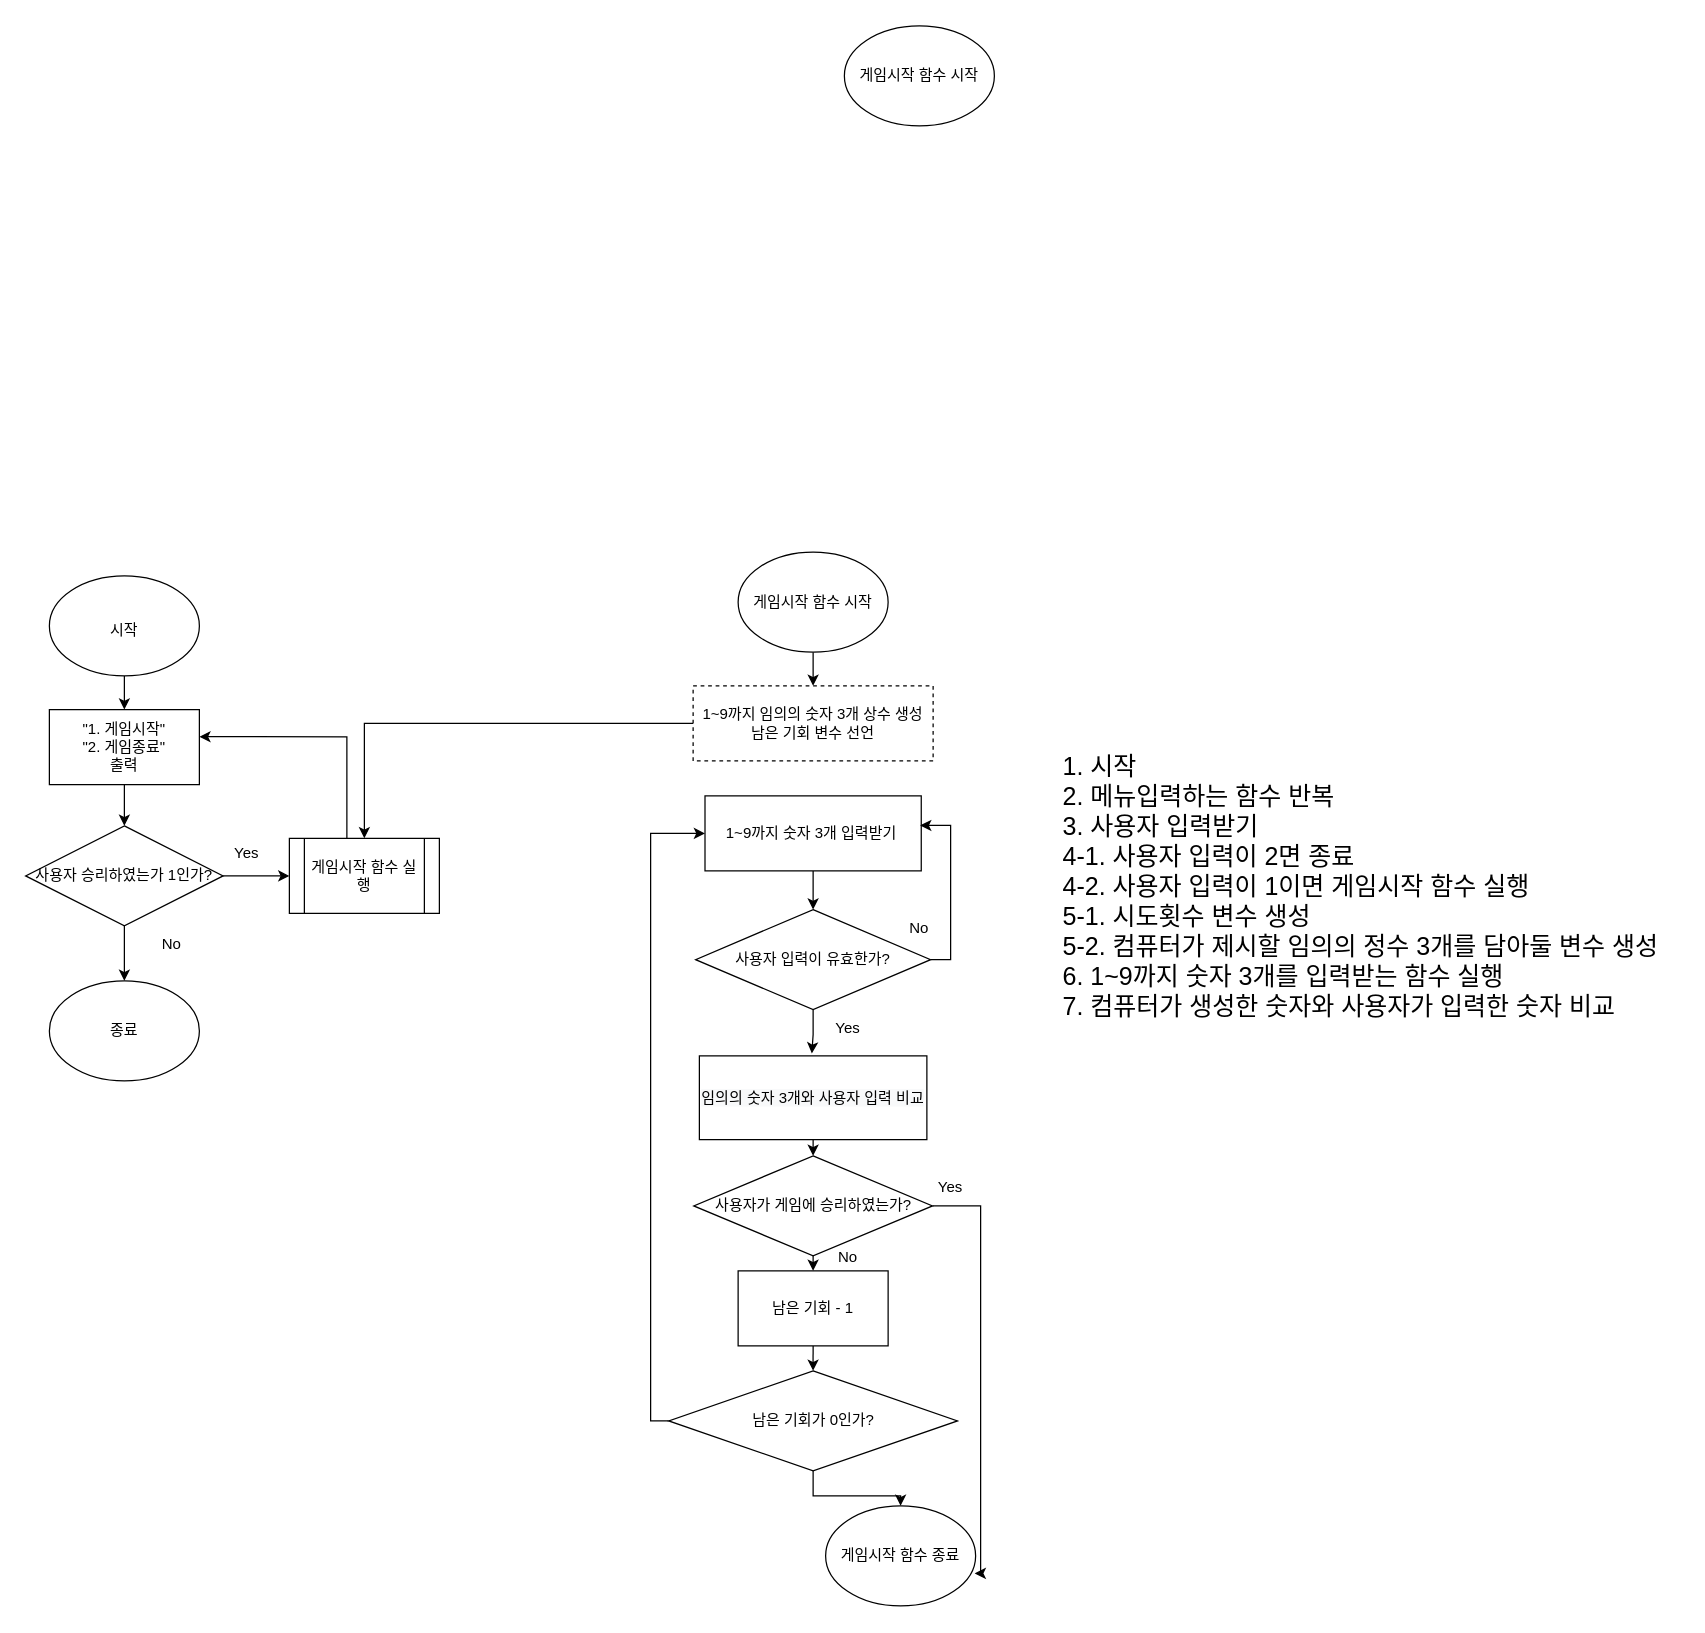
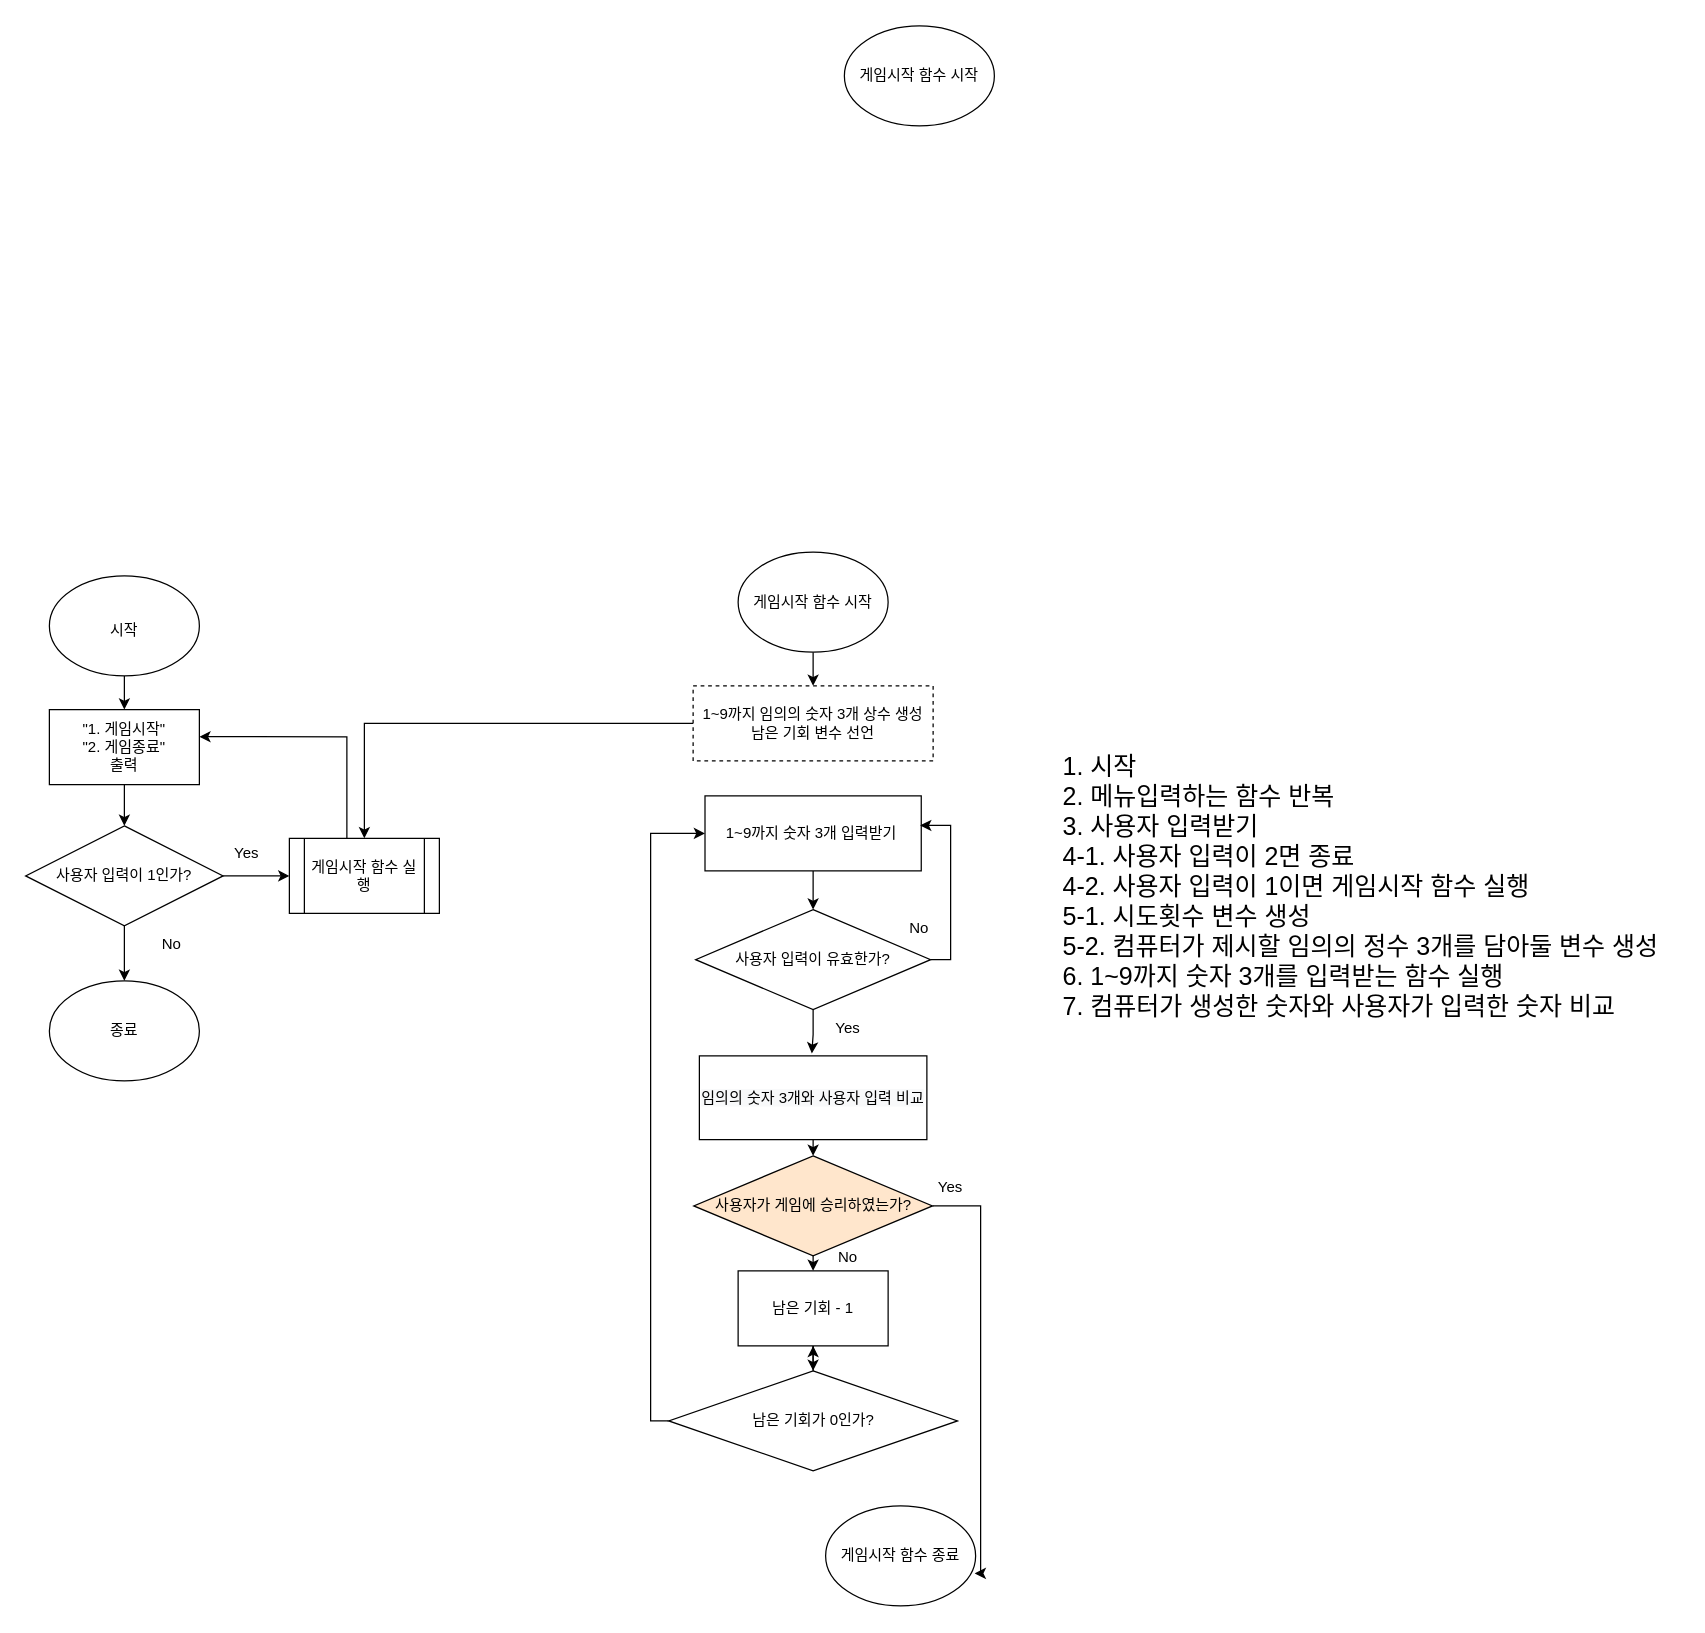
node "사용자 승리하였는가 1인가?": label "사용자 승리하였는가 1인가?" -> "사용자 입력이 1인가?"
node "사용자가 게임에 승리하였는가?": fillcolor #ffffff -> #ffe6cc
edge "남은 기회가 0인가?" -> "게임시작 함수 종료": now "남은 기회가 0인가?" -> "남은 기회 - 1"
